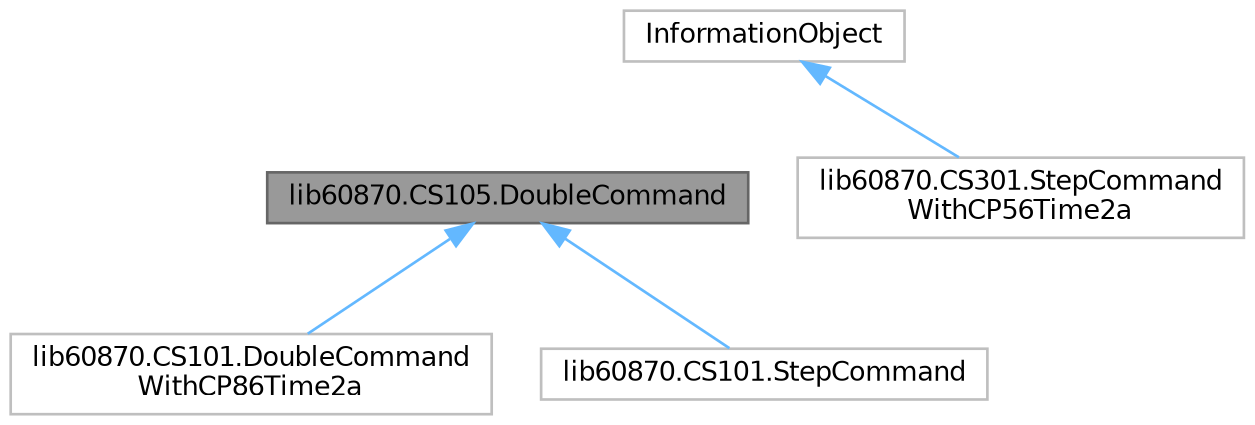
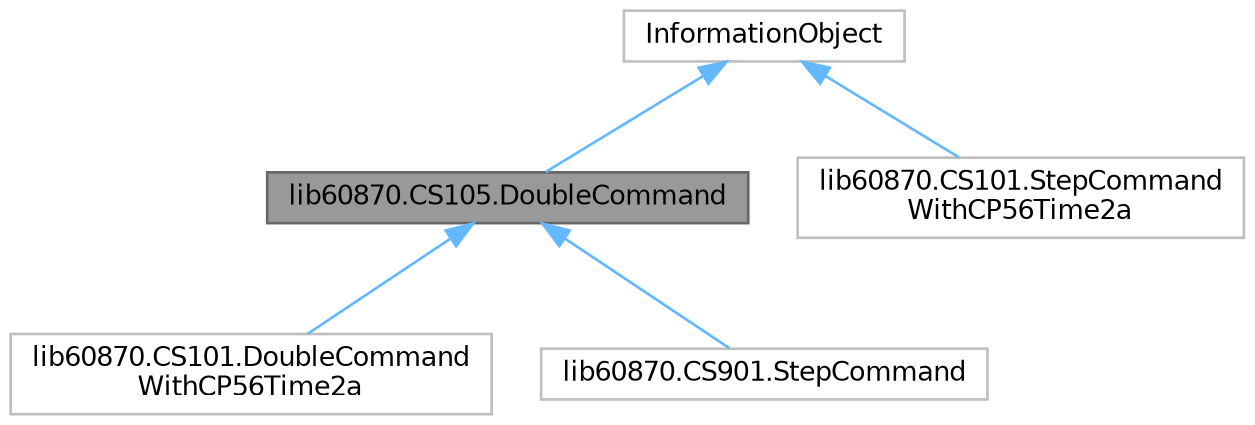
edge "lib60870.CS105.DoubleCommand" -> "InformationObject": added
node "lib60870.CS301.StepCommand WithCP56Time2a": label "lib60870.CS301.StepCommand WithCP56Time2a" -> "lib60870.CS101.StepCommand WithCP56Time2a"
node "lib60870.CS101.DoubleCommand WithCP86Time2a": label "lib60870.CS101.DoubleCommand WithCP86Time2a" -> "lib60870.CS101.DoubleCommand WithCP56Time2a"
node "lib60870.CS101.StepCommand": label "lib60870.CS101.StepCommand" -> "lib60870.CS901.StepCommand"
